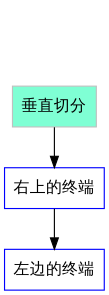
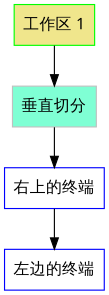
node "工作区 1": added
